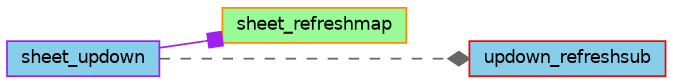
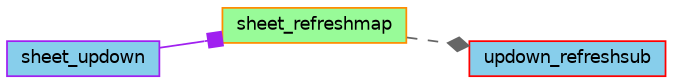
edge "sheet_updown" -> "updown_refreshsub": now "sheet_refreshmap" -> "updown_refreshsub"
